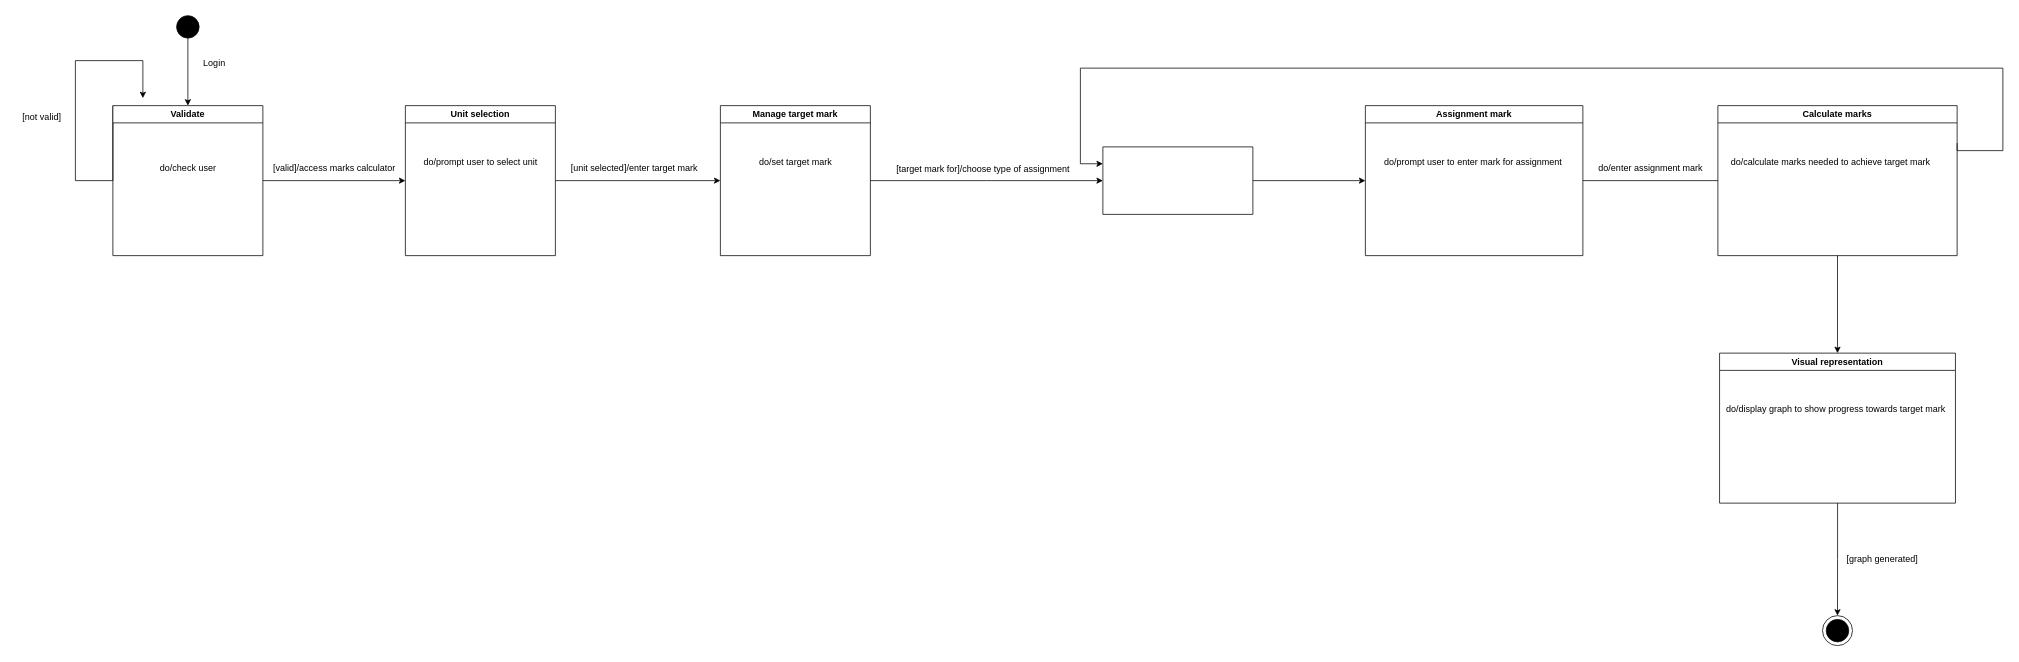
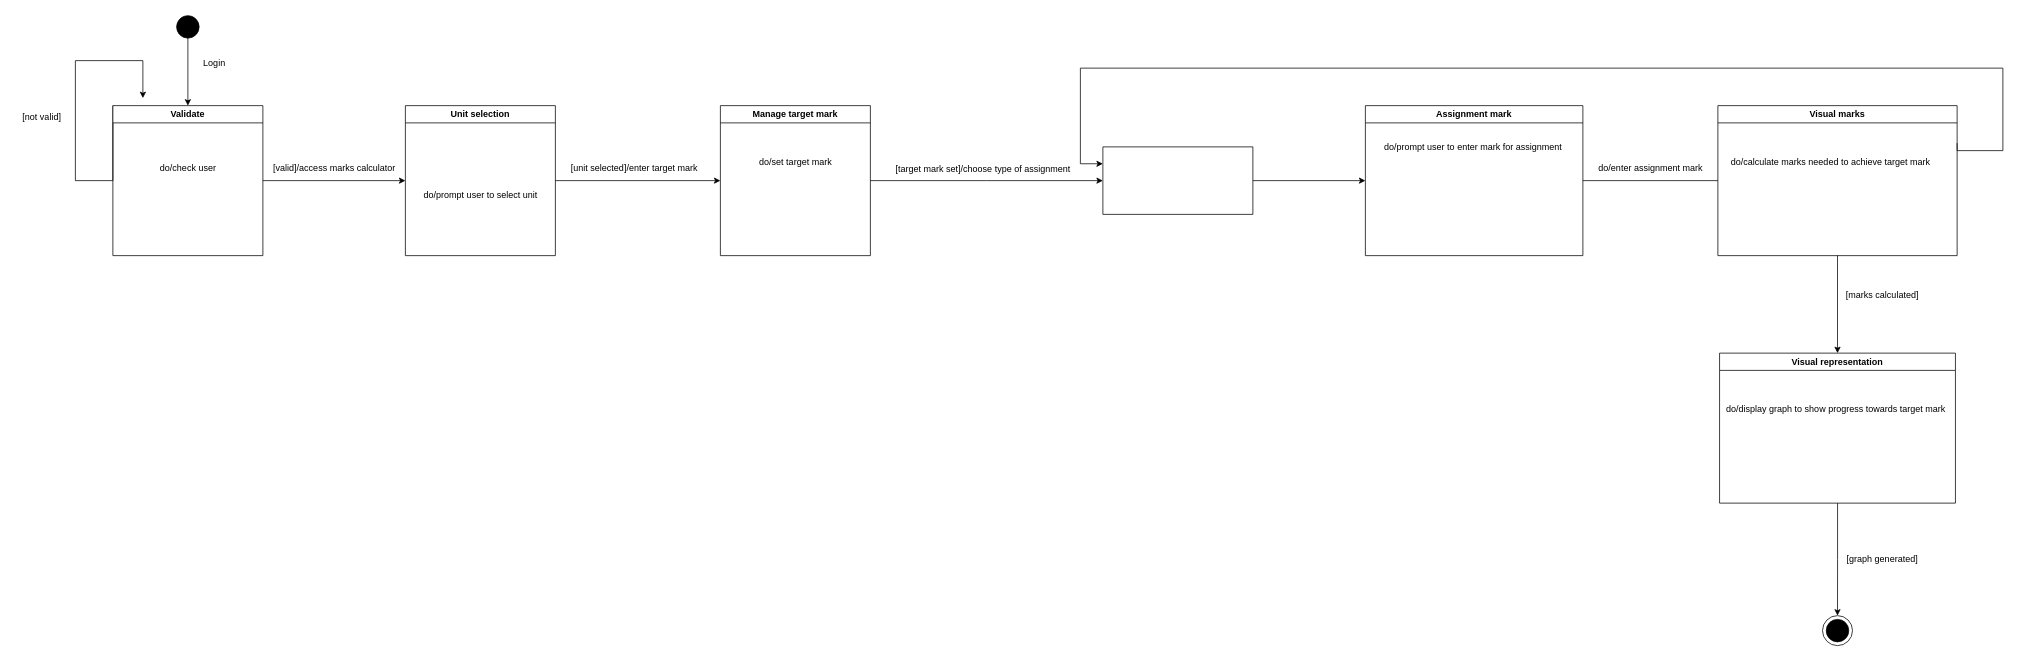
node "Calculate marks": label "Calculate marks" -> "Visual marks"
node "do/prompt user to select unit": moved (480, 162) -> (480, 195)
node "do/prompt user to enter mark for assignment": moved (1474, 162) -> (1474, 147)
node "[target mark for]/choose type of assignment": label "[target mark for]/choose type of assignment" -> "[target mark set]/choose type of assignment"
node "[marks calculated]": added
